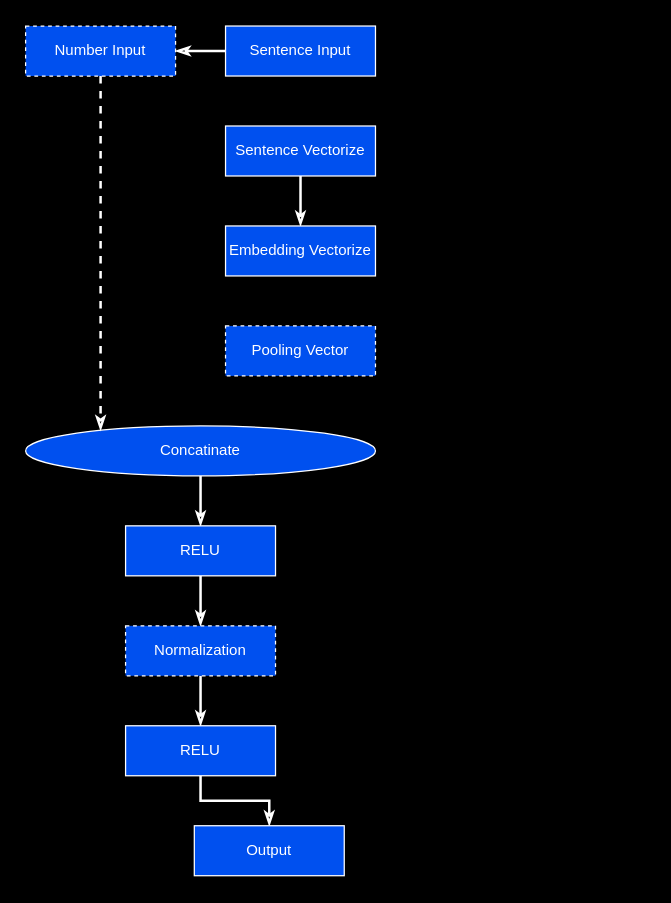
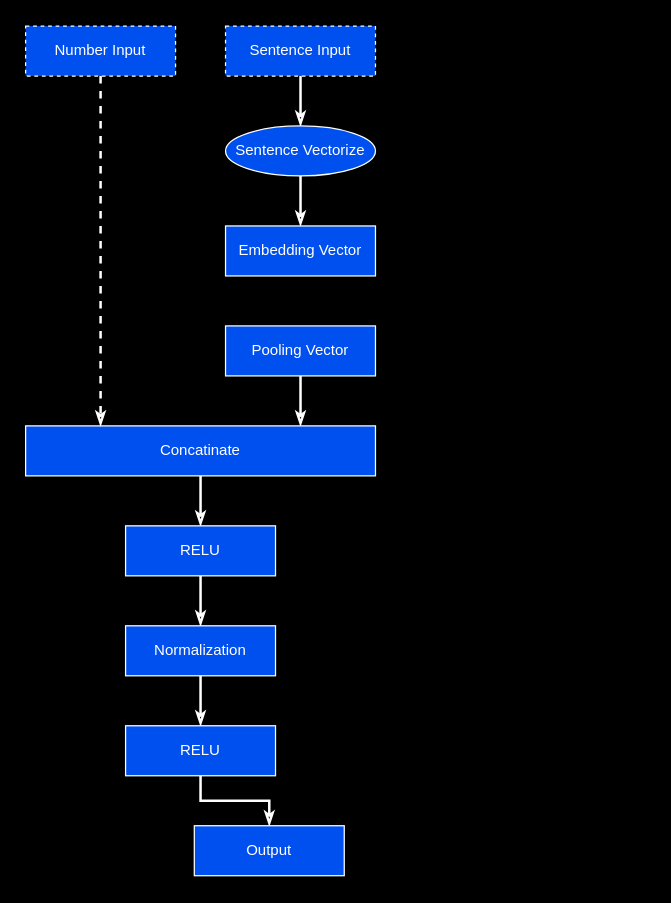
edge "Sentence Input" -> "Number Input": now "Sentence Input" -> "Sentence Vectorize"
node "Sentence Input": style solid -> dashed
node "Sentence Vectorize": shape rectangle -> ellipse
node "Embedding Vectorize": label "Embedding Vectorize" -> "Embedding Vector"
node "Pooling Vector": style dashed -> solid
edge "Pooling Vector" -> "Concatinate": added
node "Concatinate": shape ellipse -> rectangle
node "Normalization": style dashed -> solid
